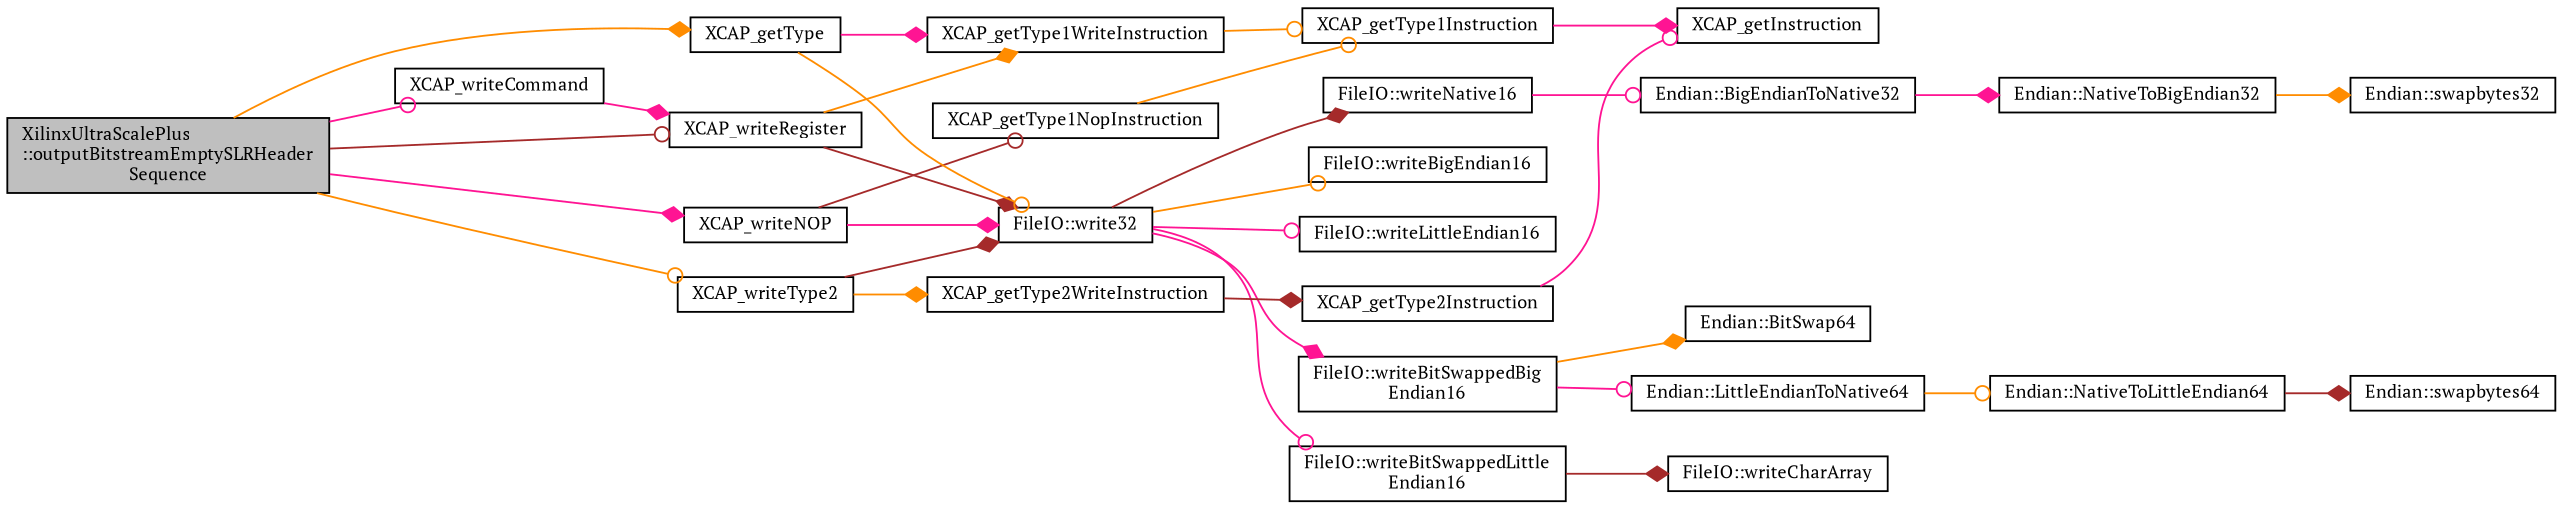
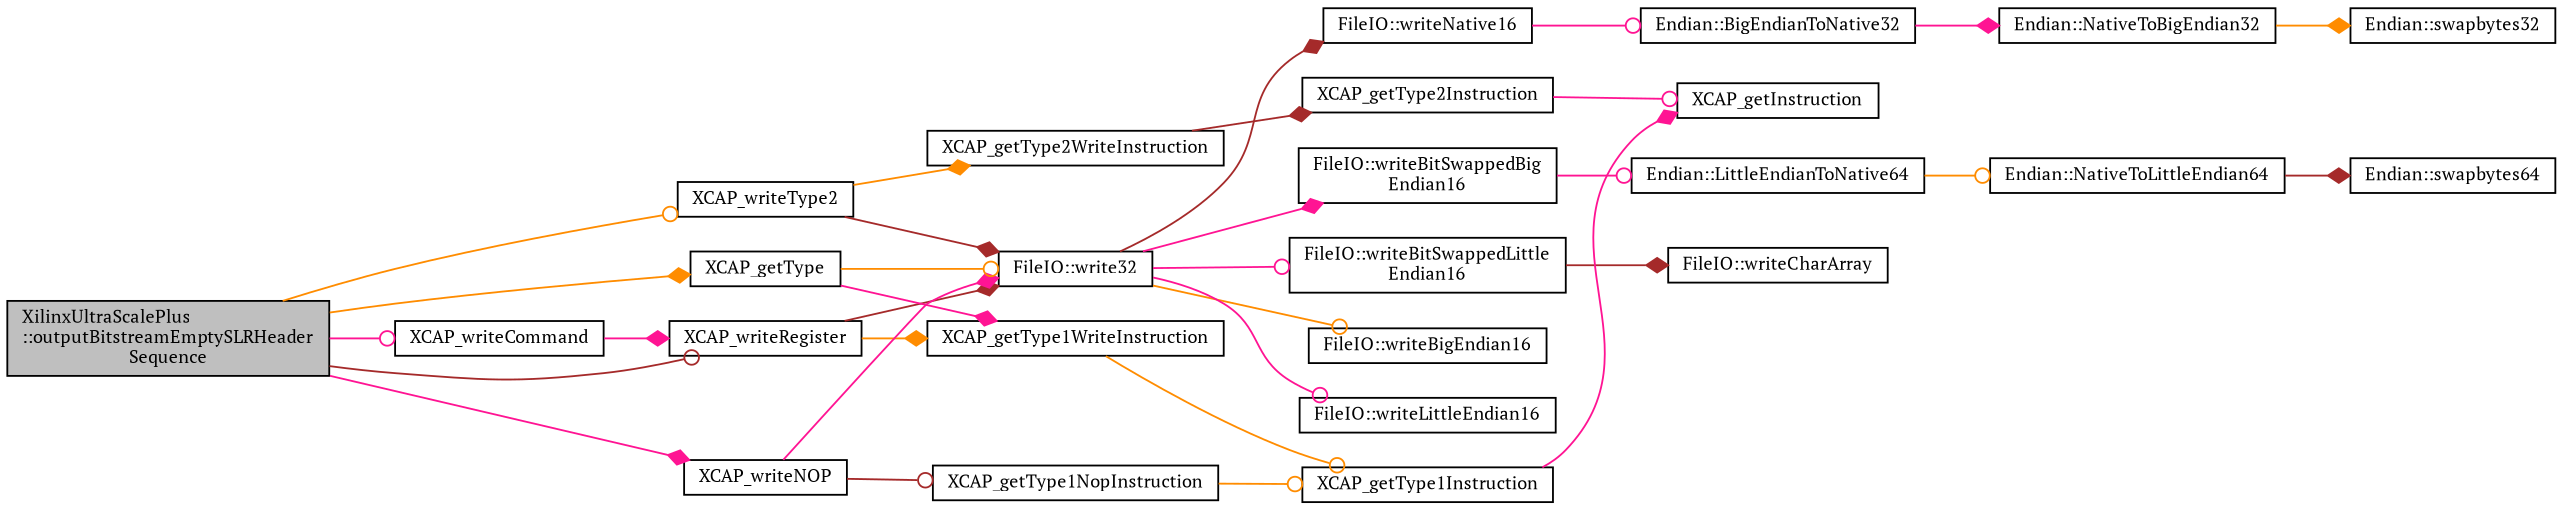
node "Endian::BitSwap64": removed
